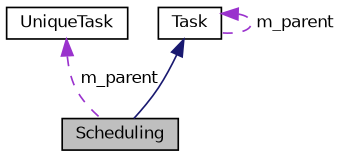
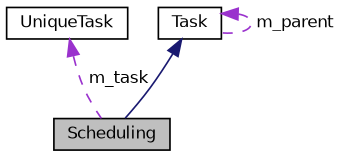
edge "Scheduling" -> "UniqueTask": label " m_parent" -> " m_task"
